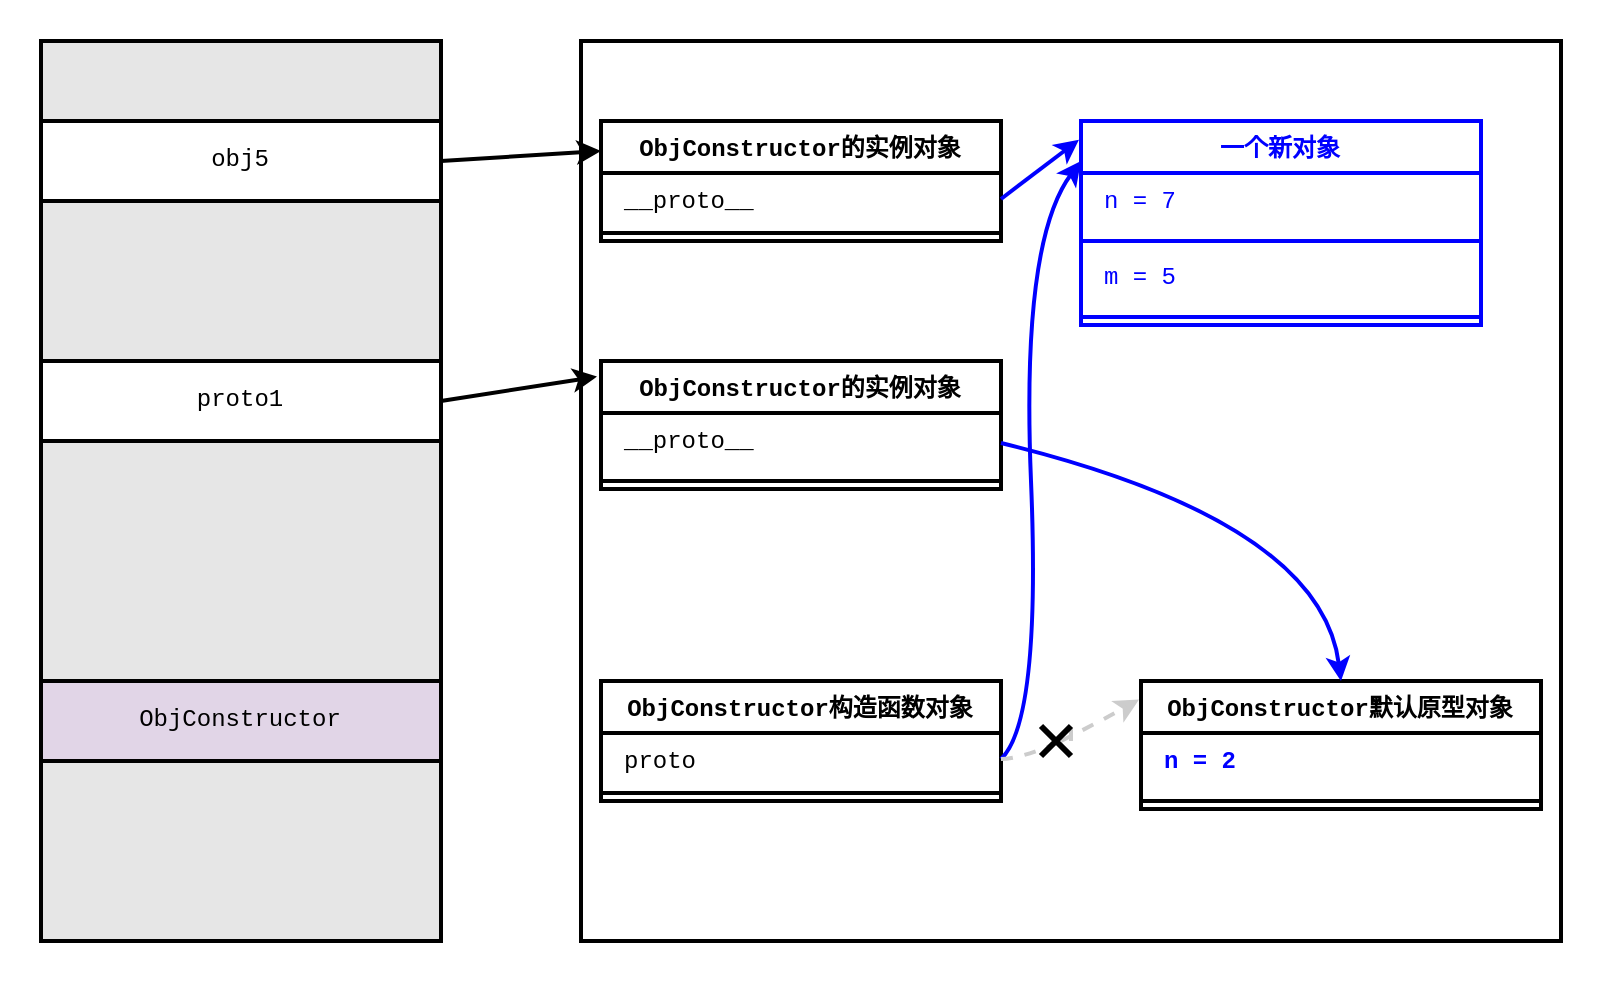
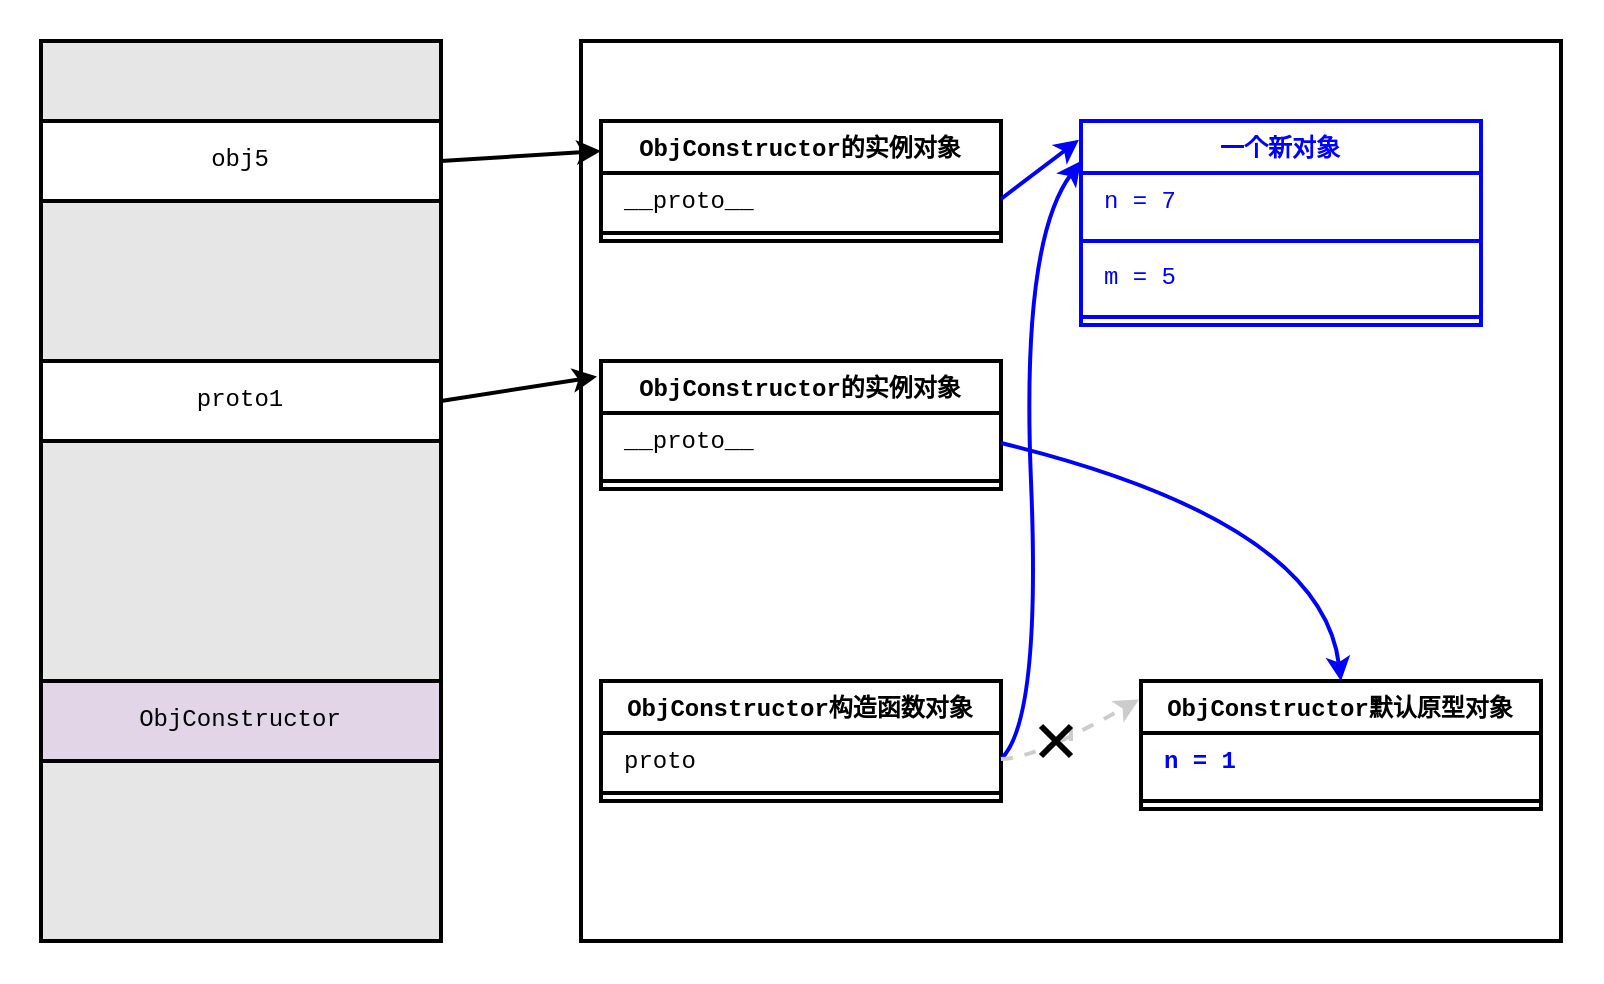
node "n = 2": label "n = 2" -> "n = 1"
